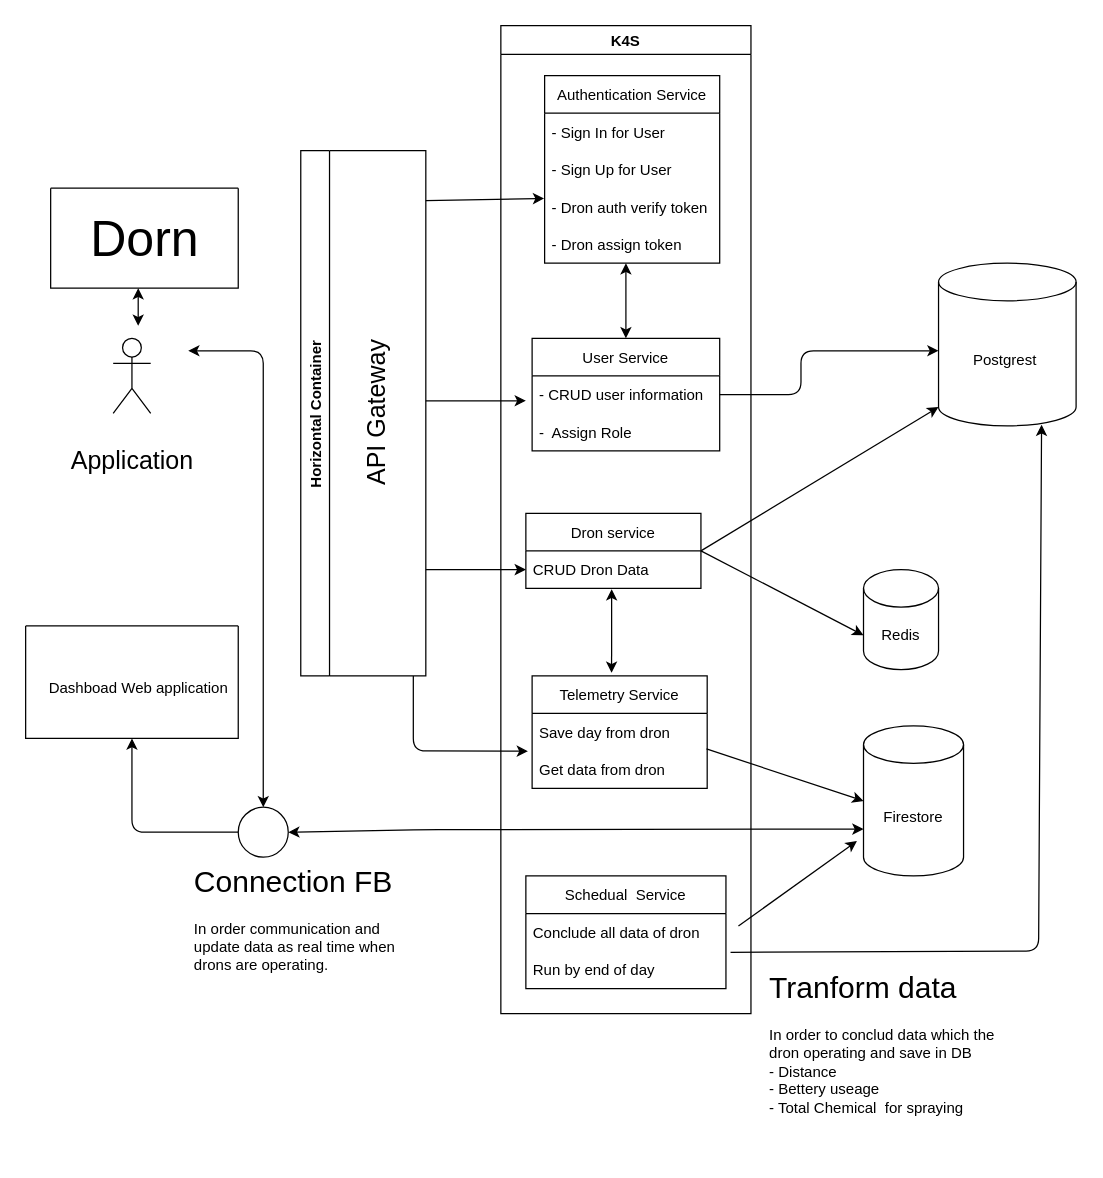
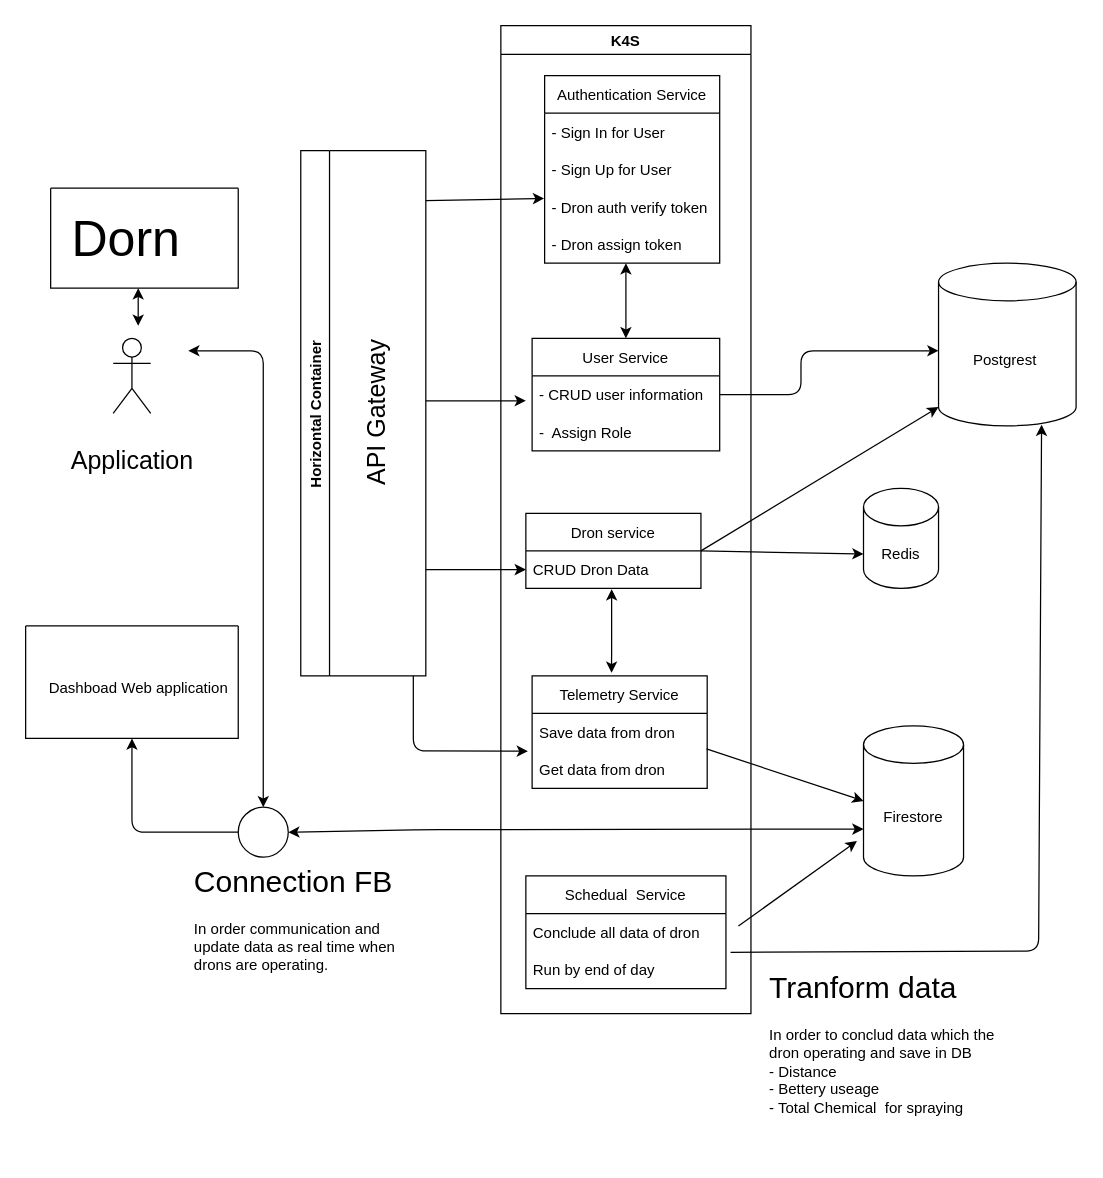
node "Dorn": moved (144, 238) -> (126, 238)
node "Redis": moved (901, 619) -> (901, 538)
node "Save day from dron": label "Save day from dron" -> "Save data from dron"
